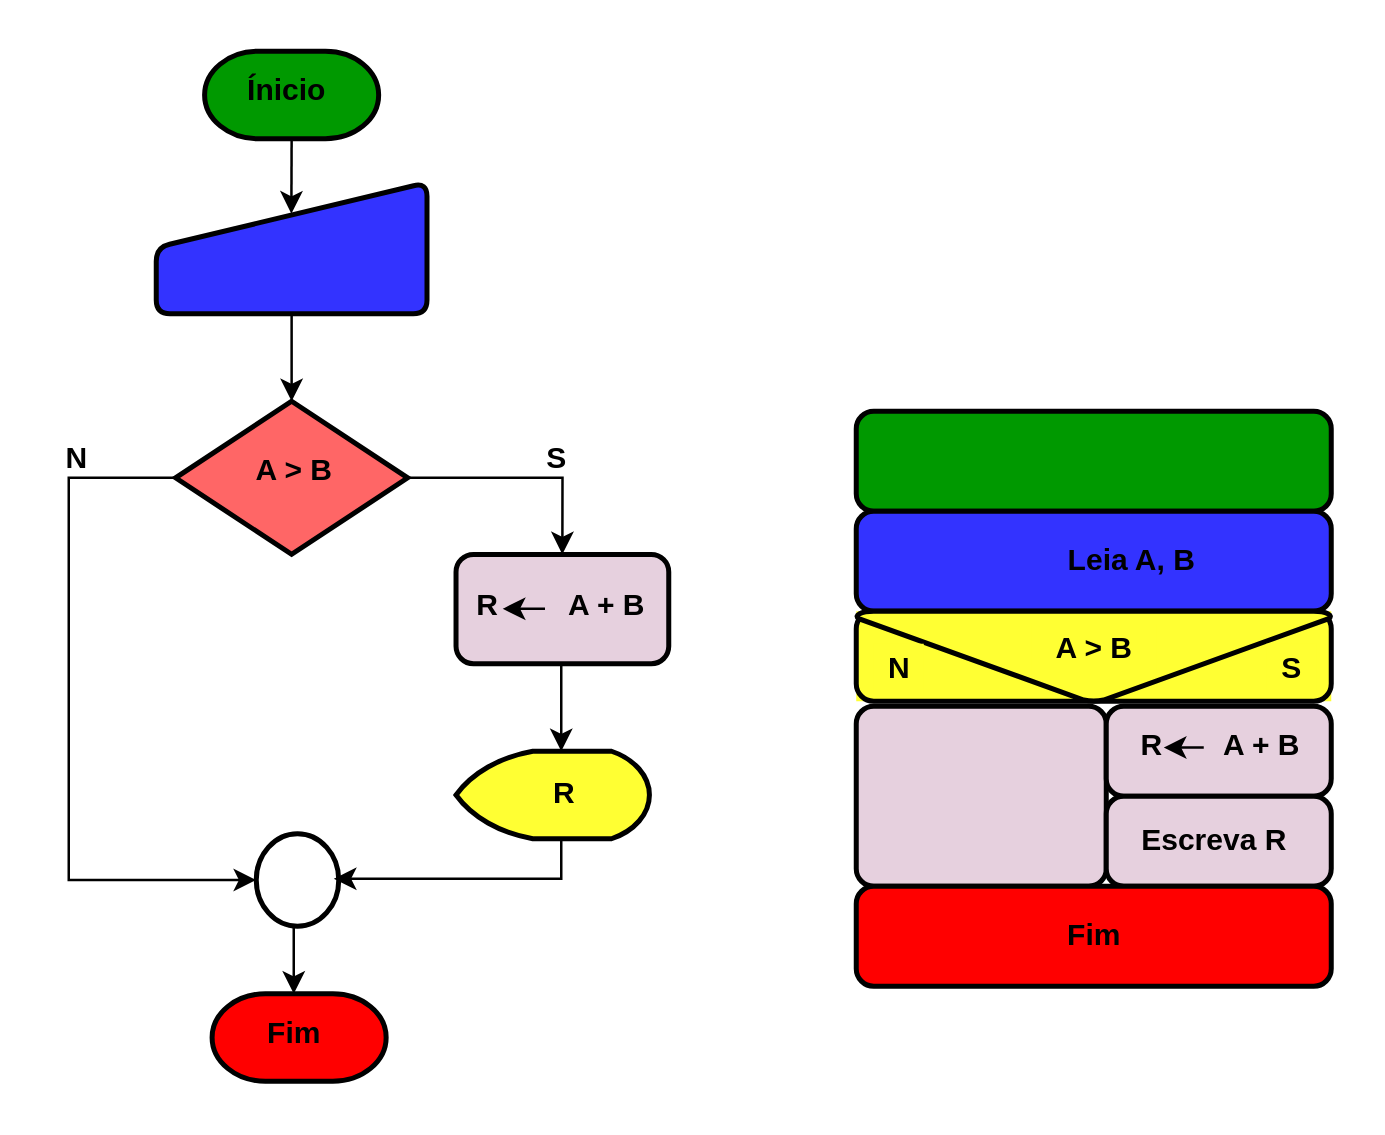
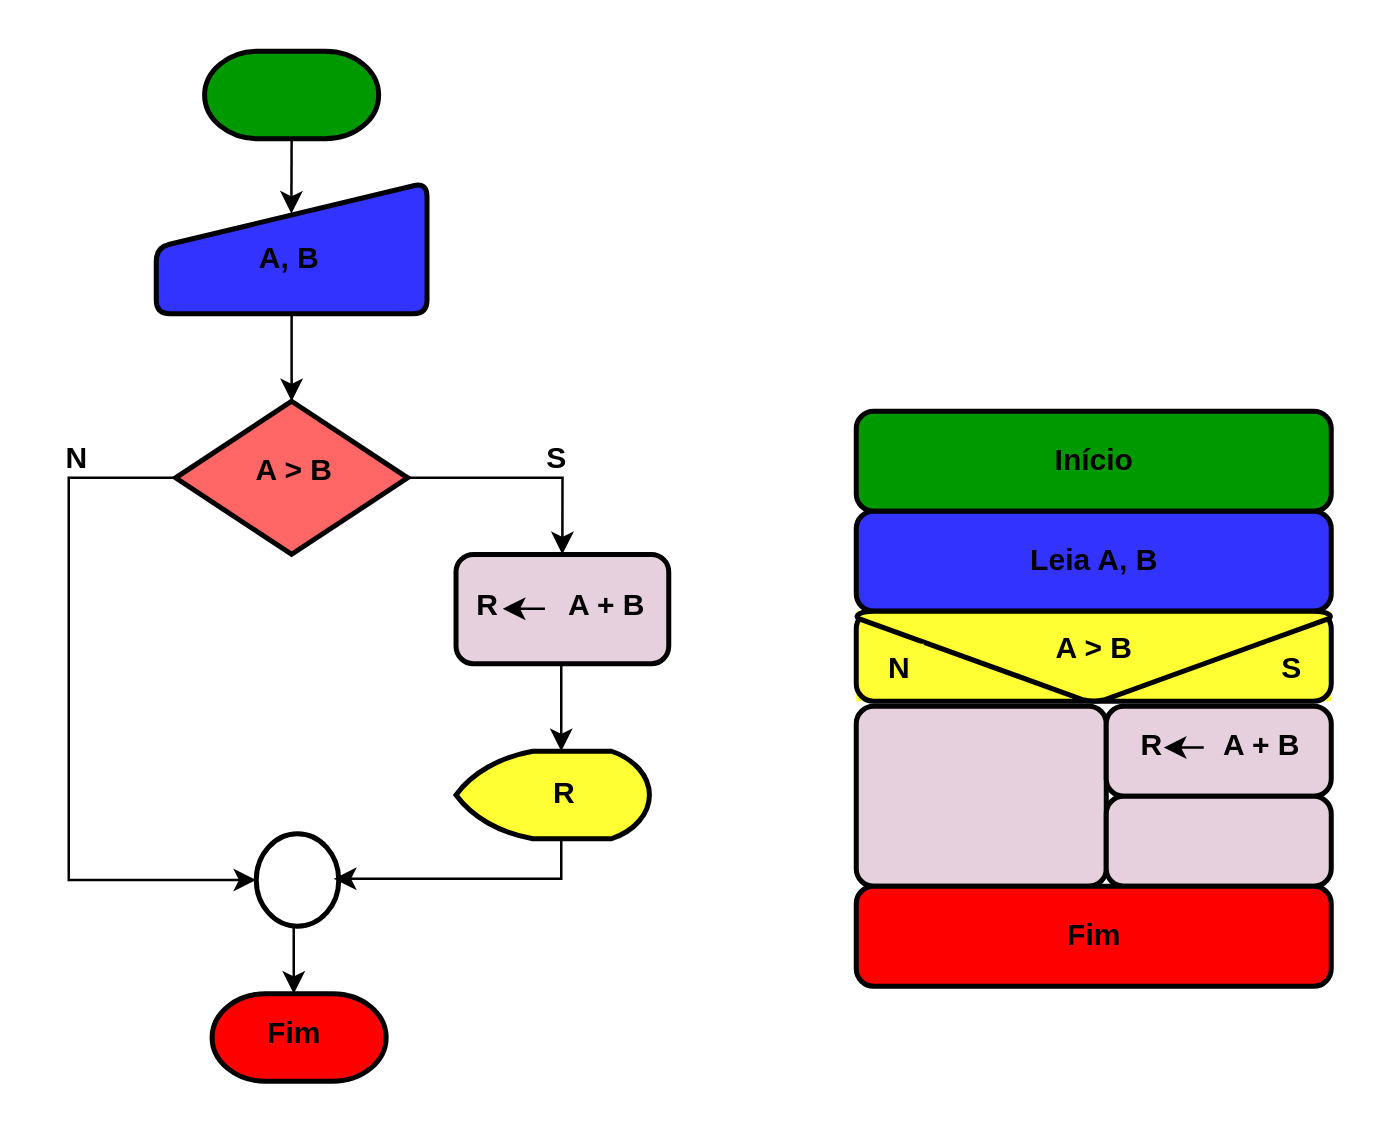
node "Ínicio": removed
node "A, B": added
node "Início": added
node "Leia A, B": moved (1131, 561) -> (1094, 561)
node "Escreva R": removed
